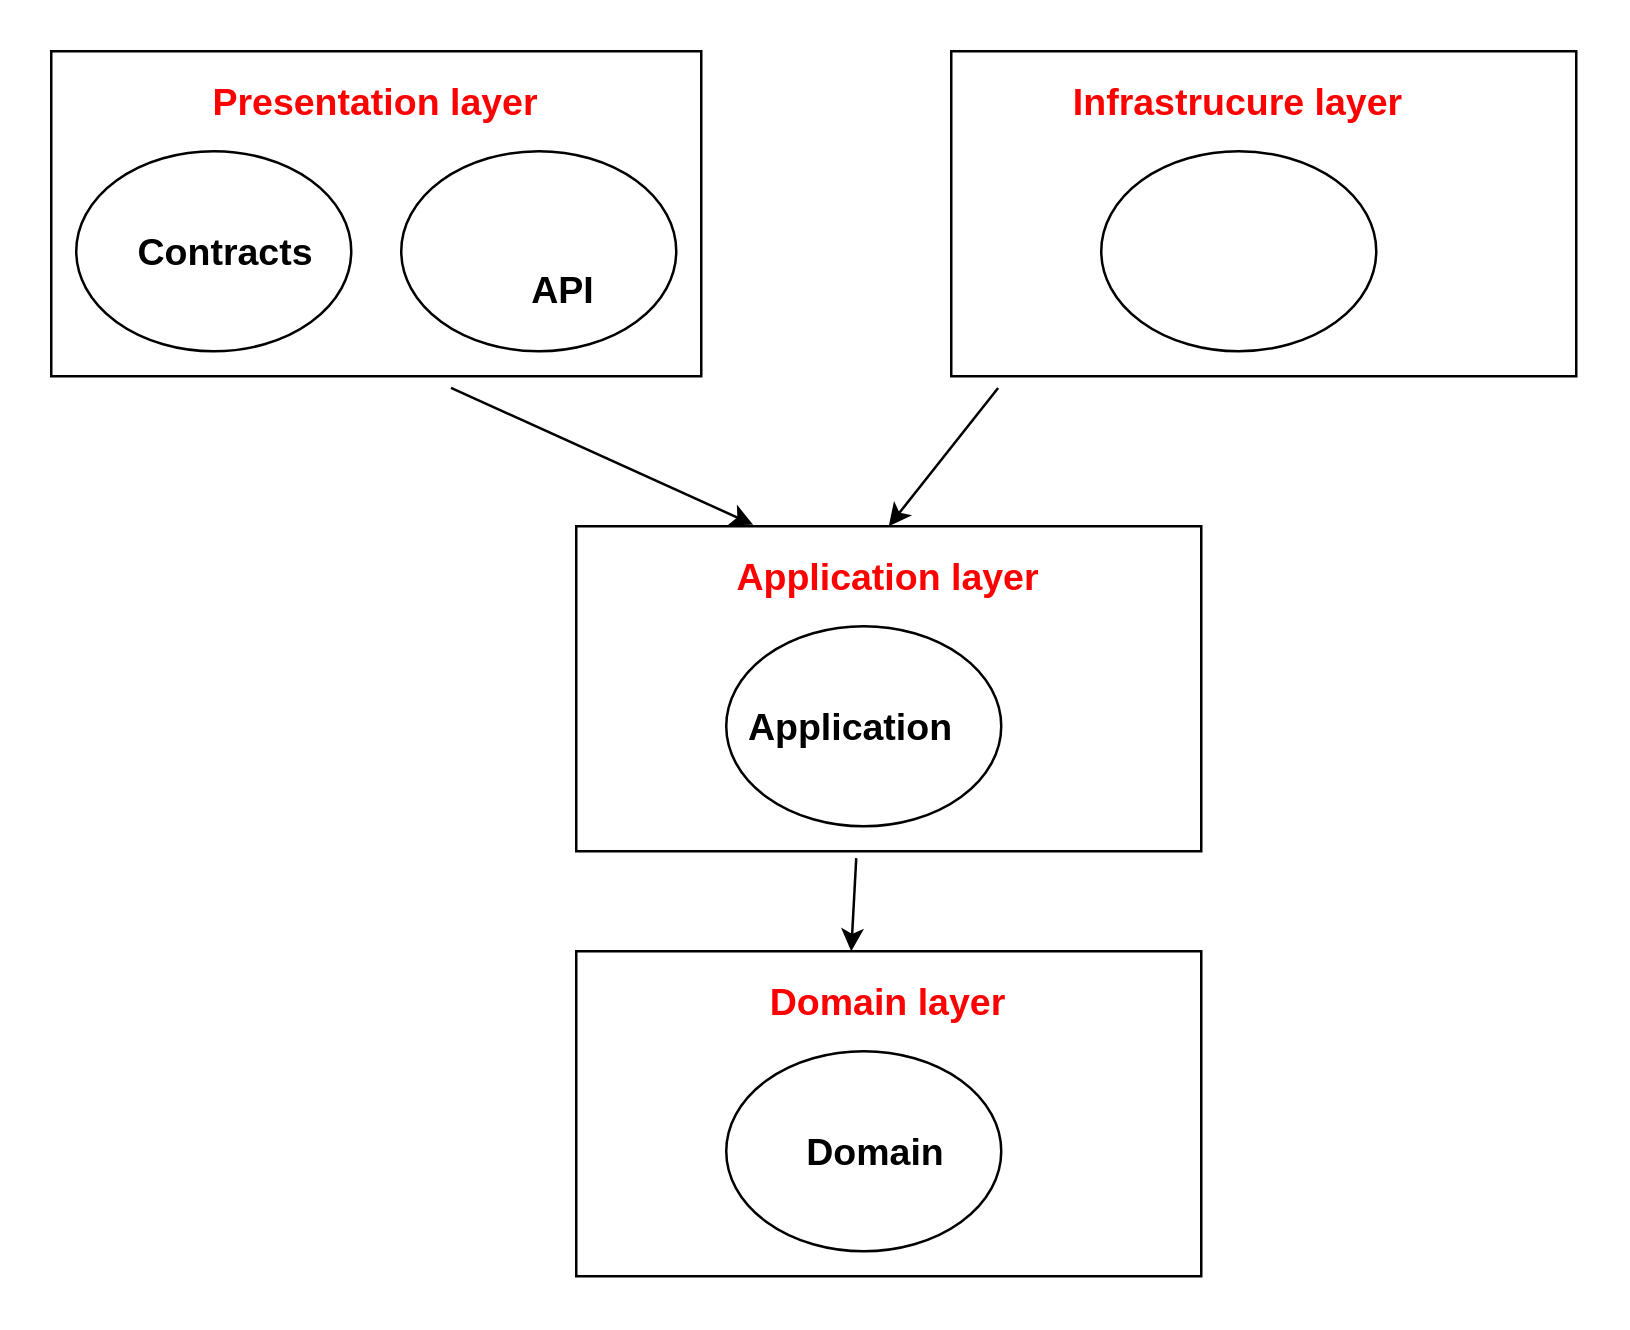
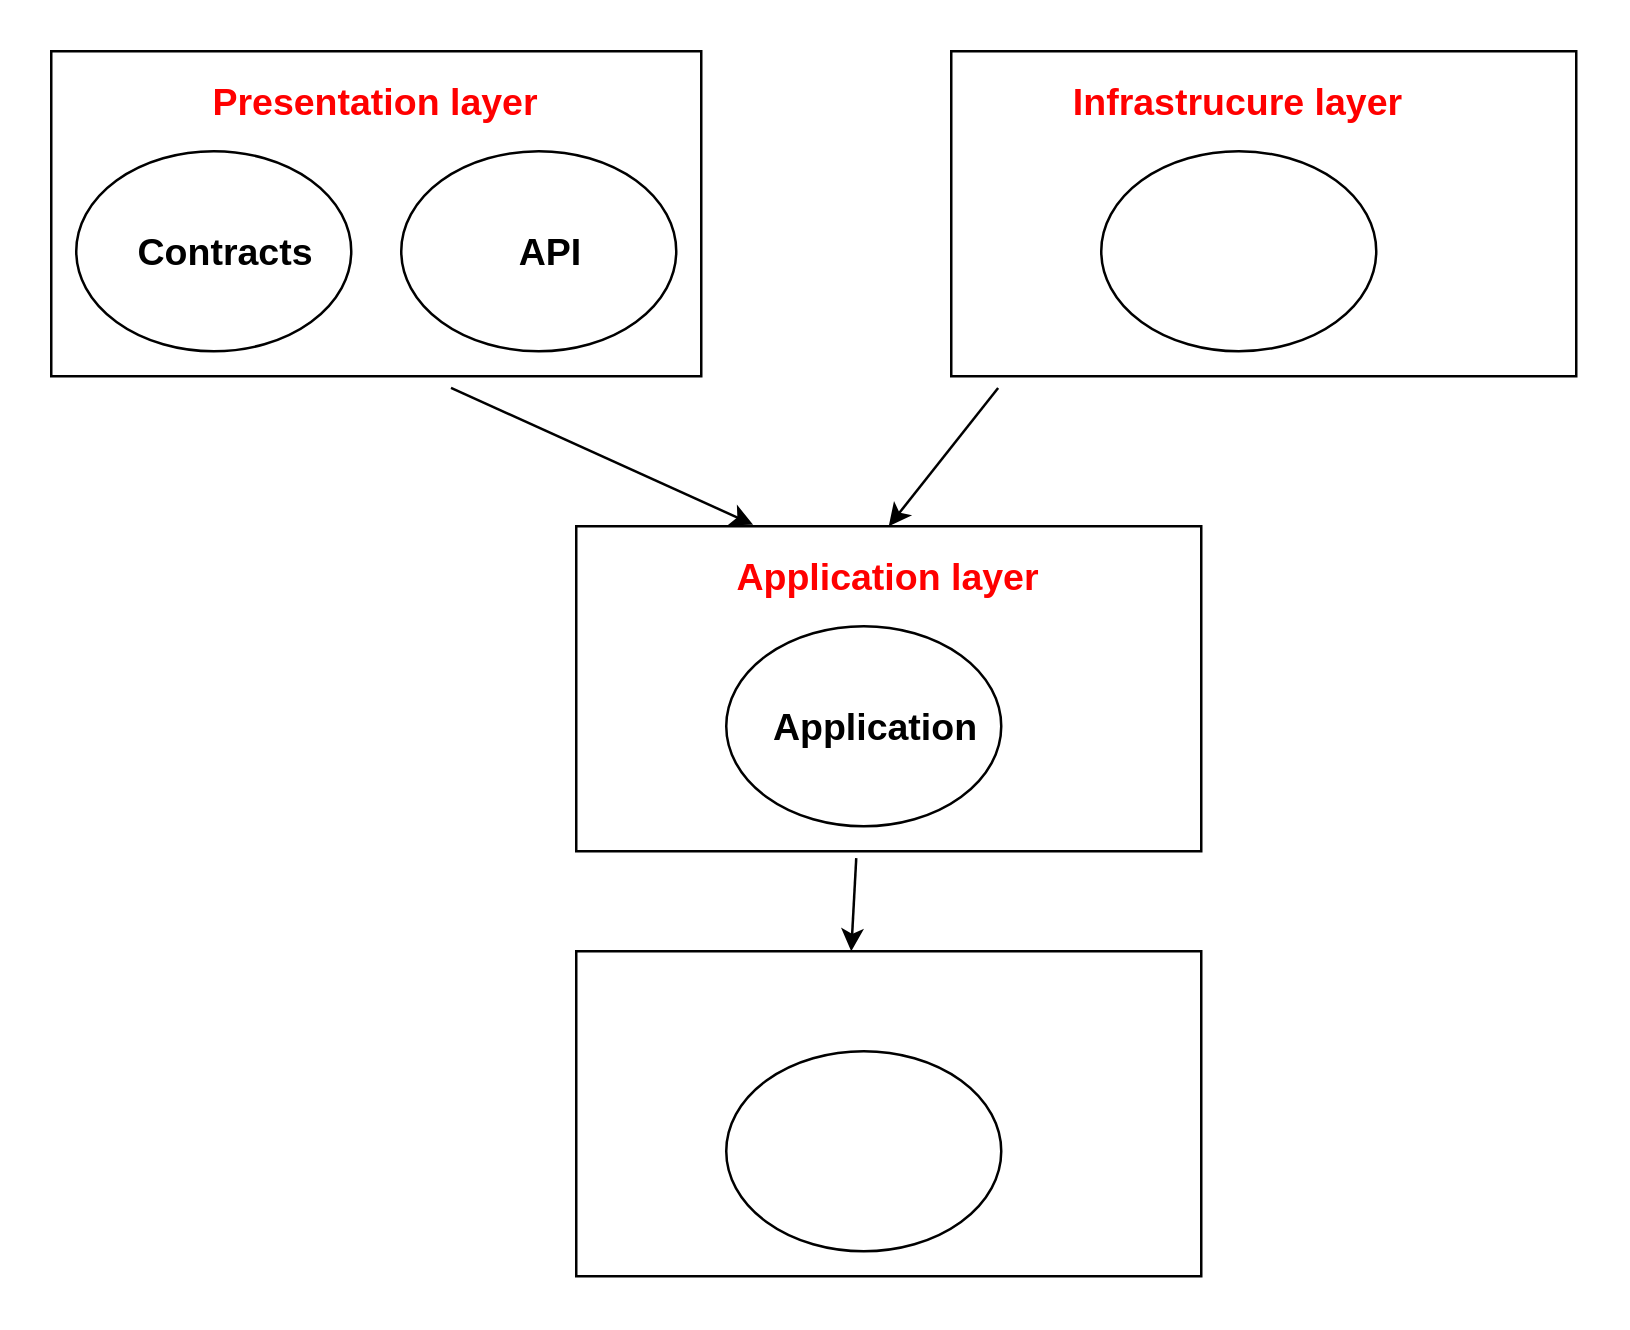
node "API": moved (564, 289) -> (551, 251)
node "Application": moved (851, 726) -> (876, 726)
node "Domain layer": removed
node "Domain": removed
